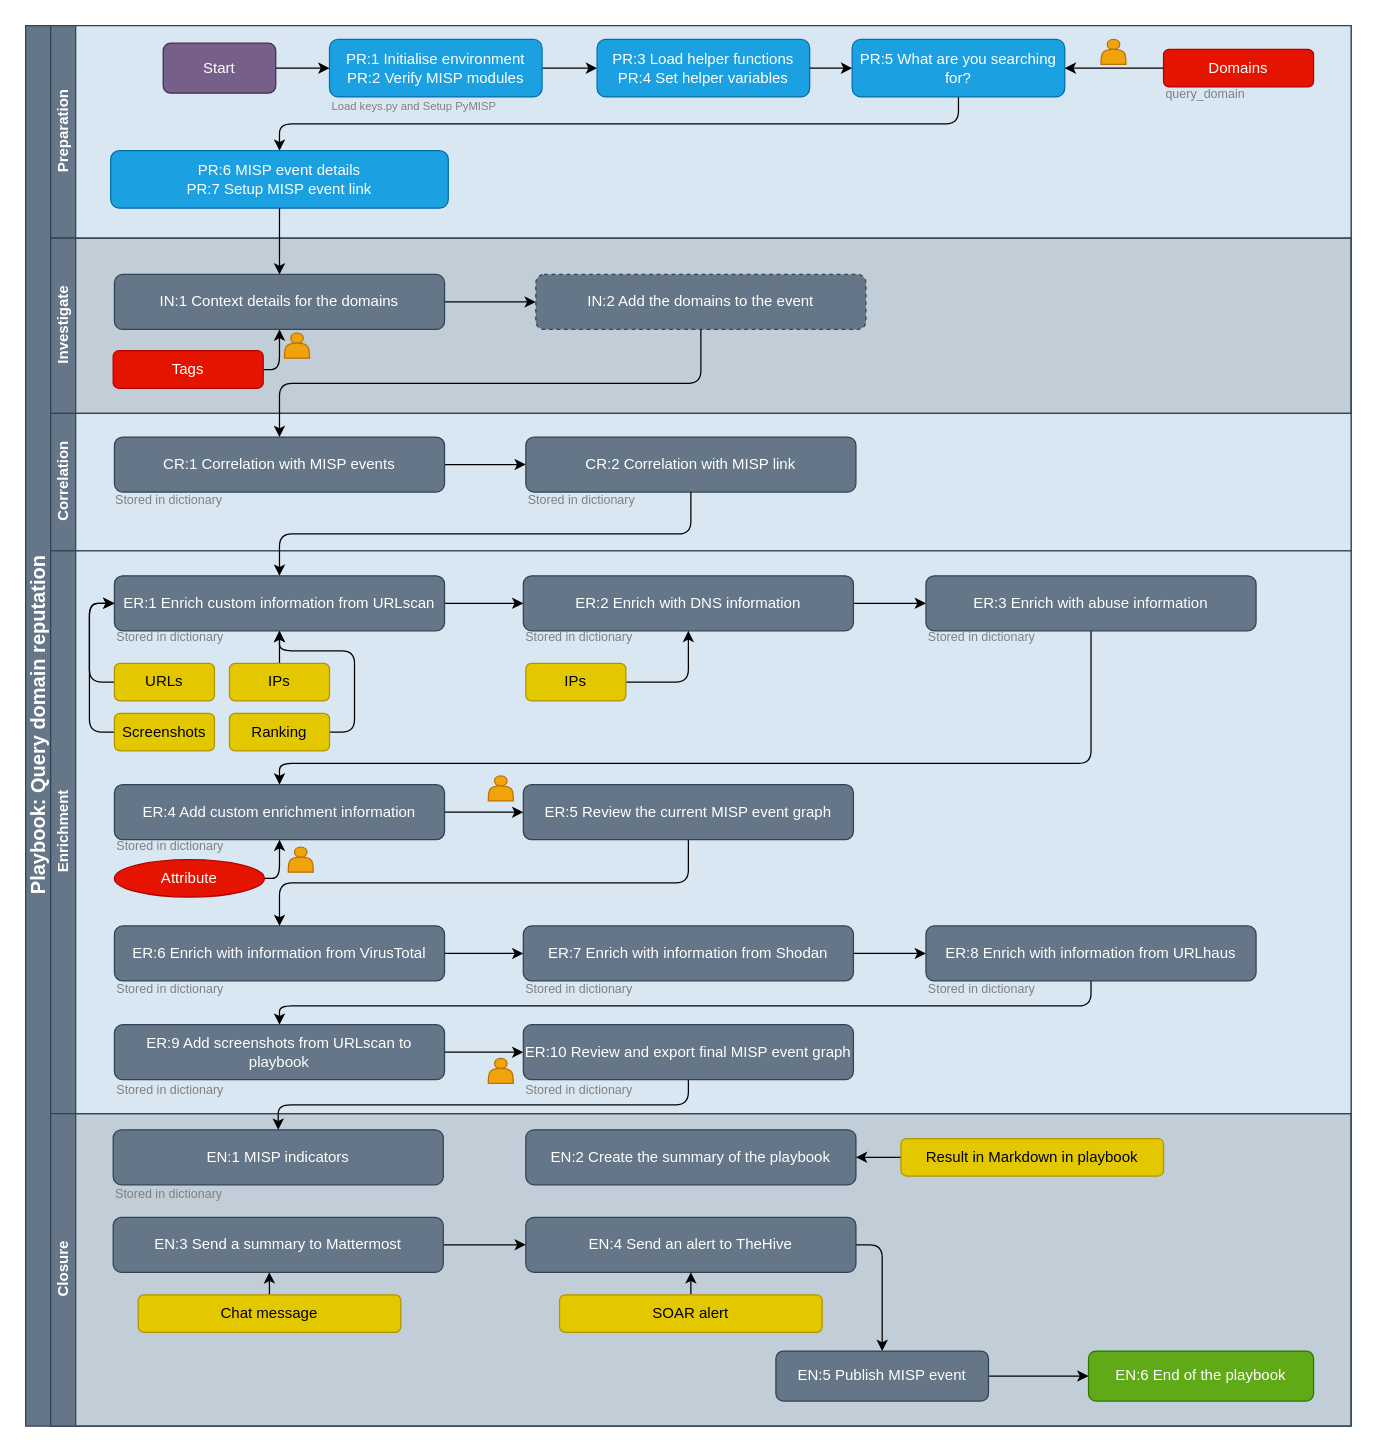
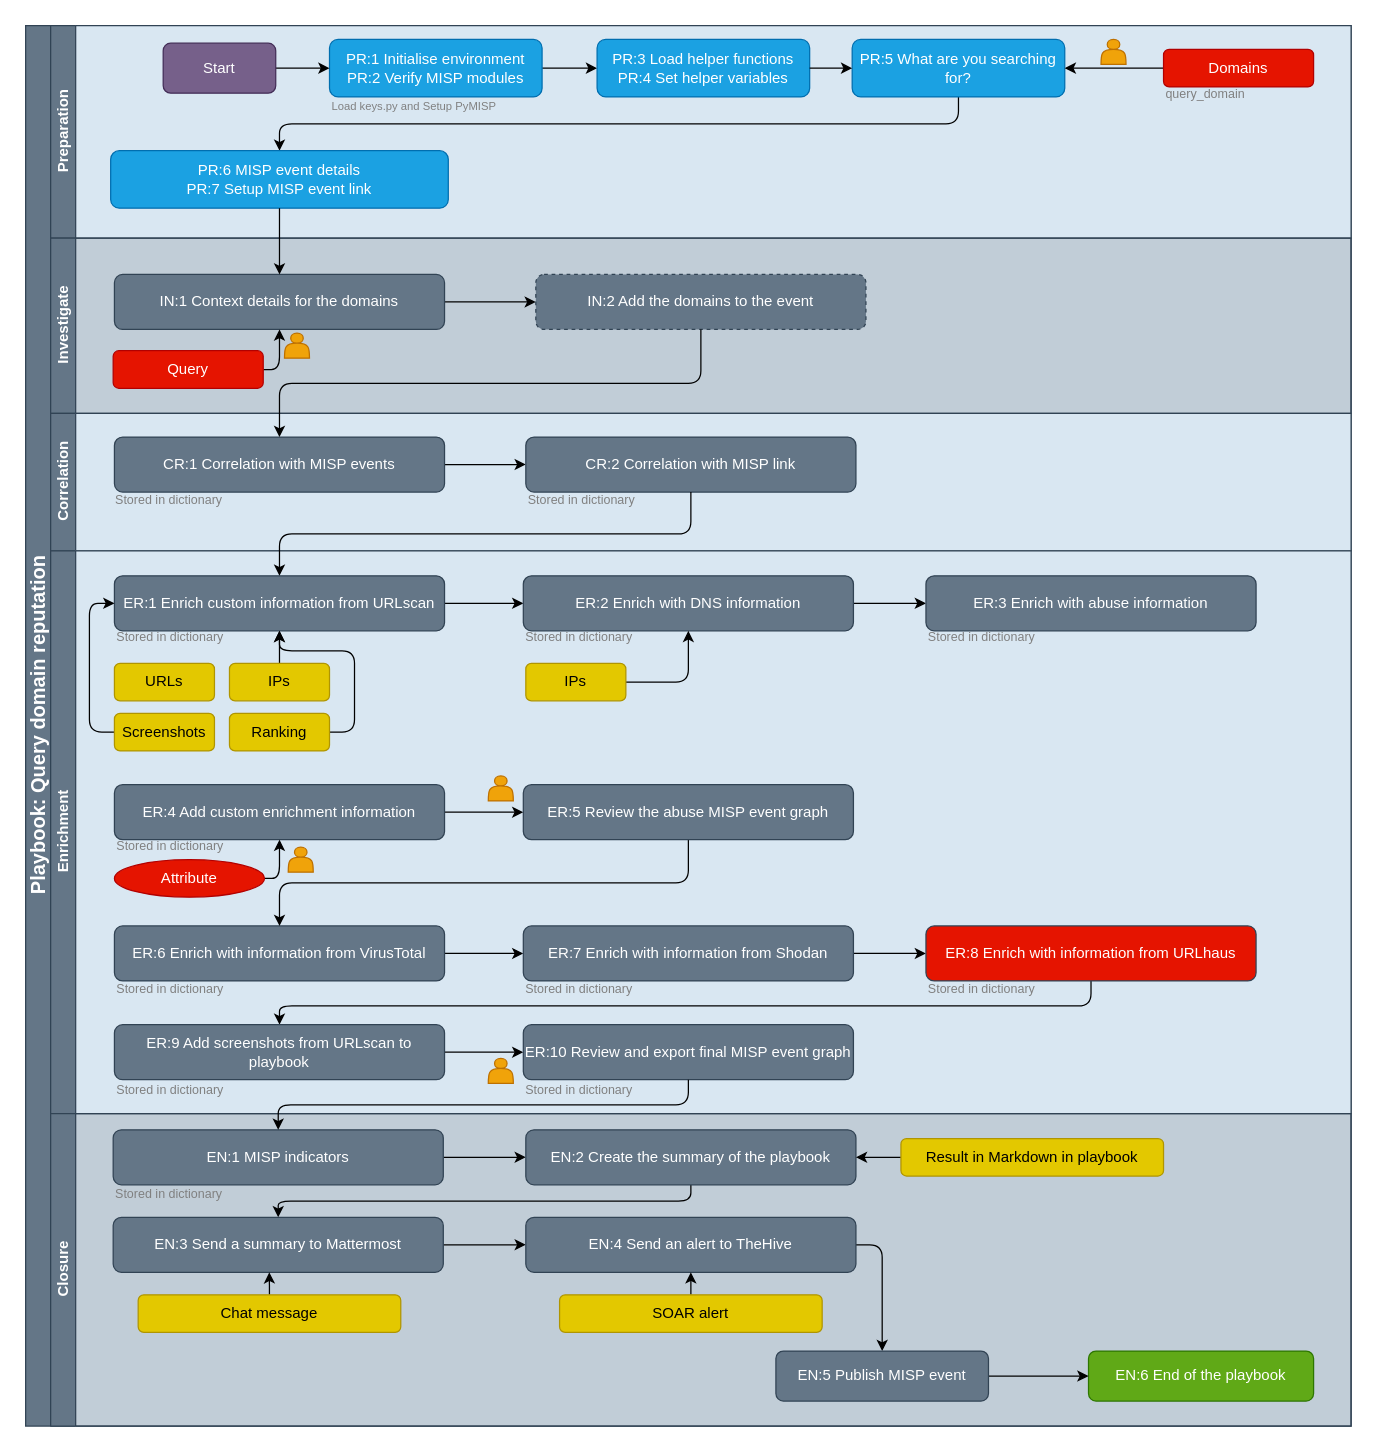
node "Tags": label "Tags" -> "Query"
edge "URLs" -> "ER:1 Enrich custom information from URLscan": removed
edge "ER:3 Enrich with abuse information" -> "ER:4 Add custom enrichment information": removed
node "ER:5 Review the current MISP event graph": label "ER:5 Review the current MISP event graph" -> "ER:5 Review the abuse MISP event graph"
node "ER:8 Enrich with information from URLhaus": fillcolor #647687 -> #e51400
edge "EN:1 MISP indicators" -> "EN:2 Create the summary of the playbook": added
edge "EN:2 Create the summary of the playbook" -> "EN:3 Send a summary to Mattermost": added
